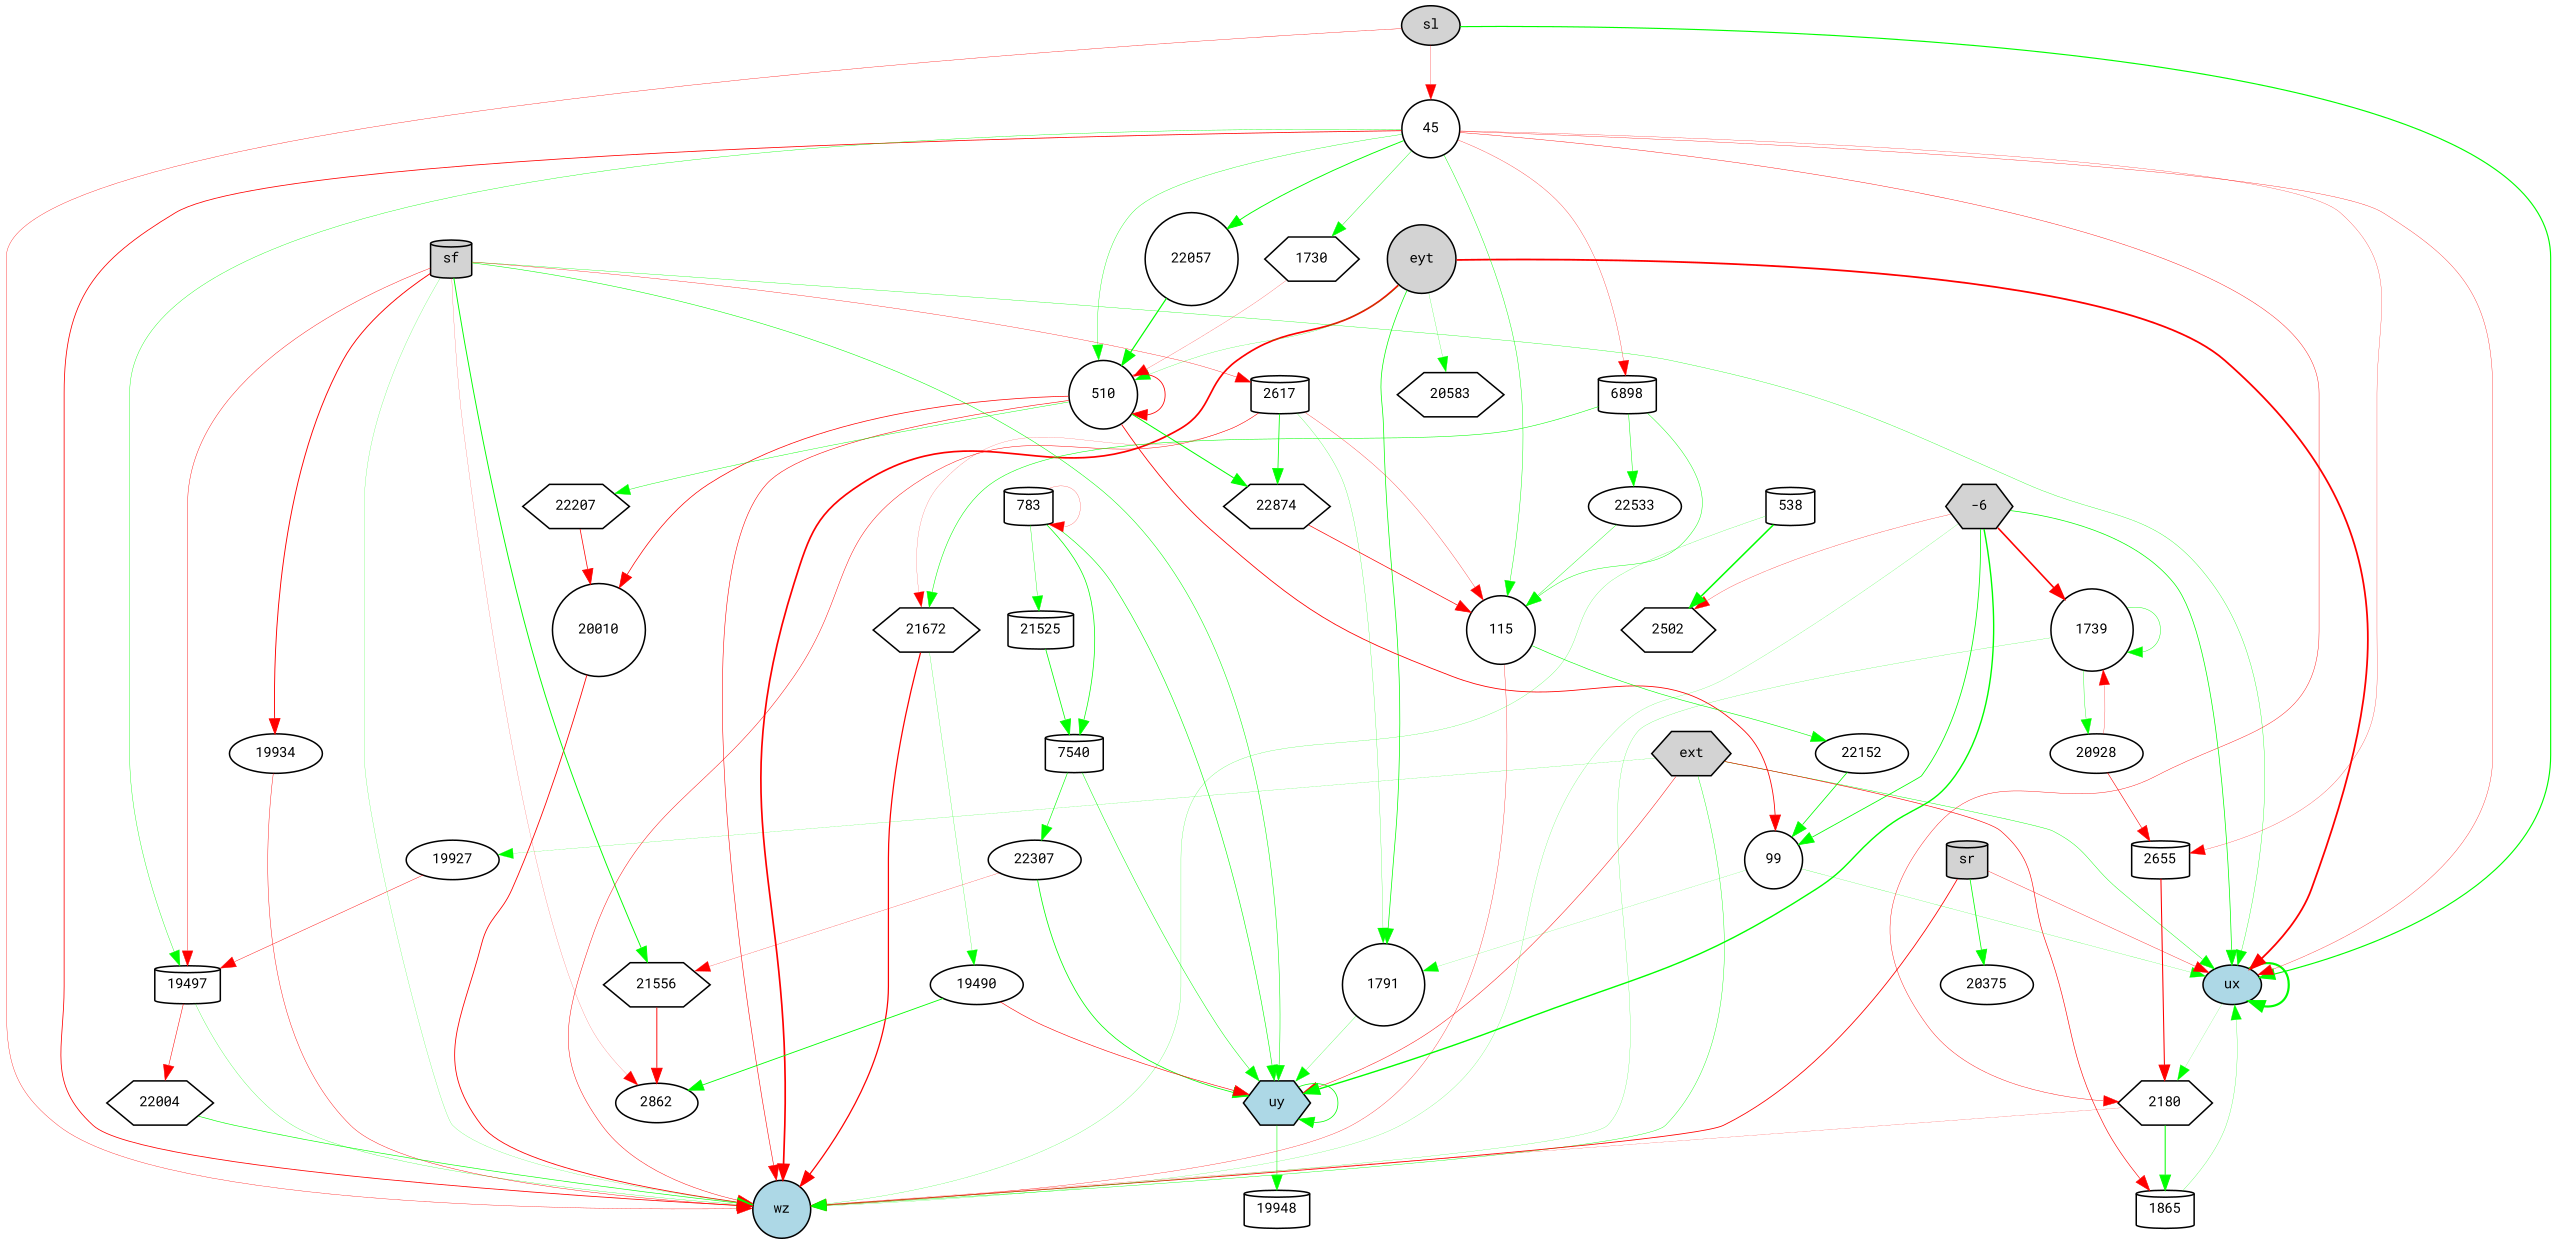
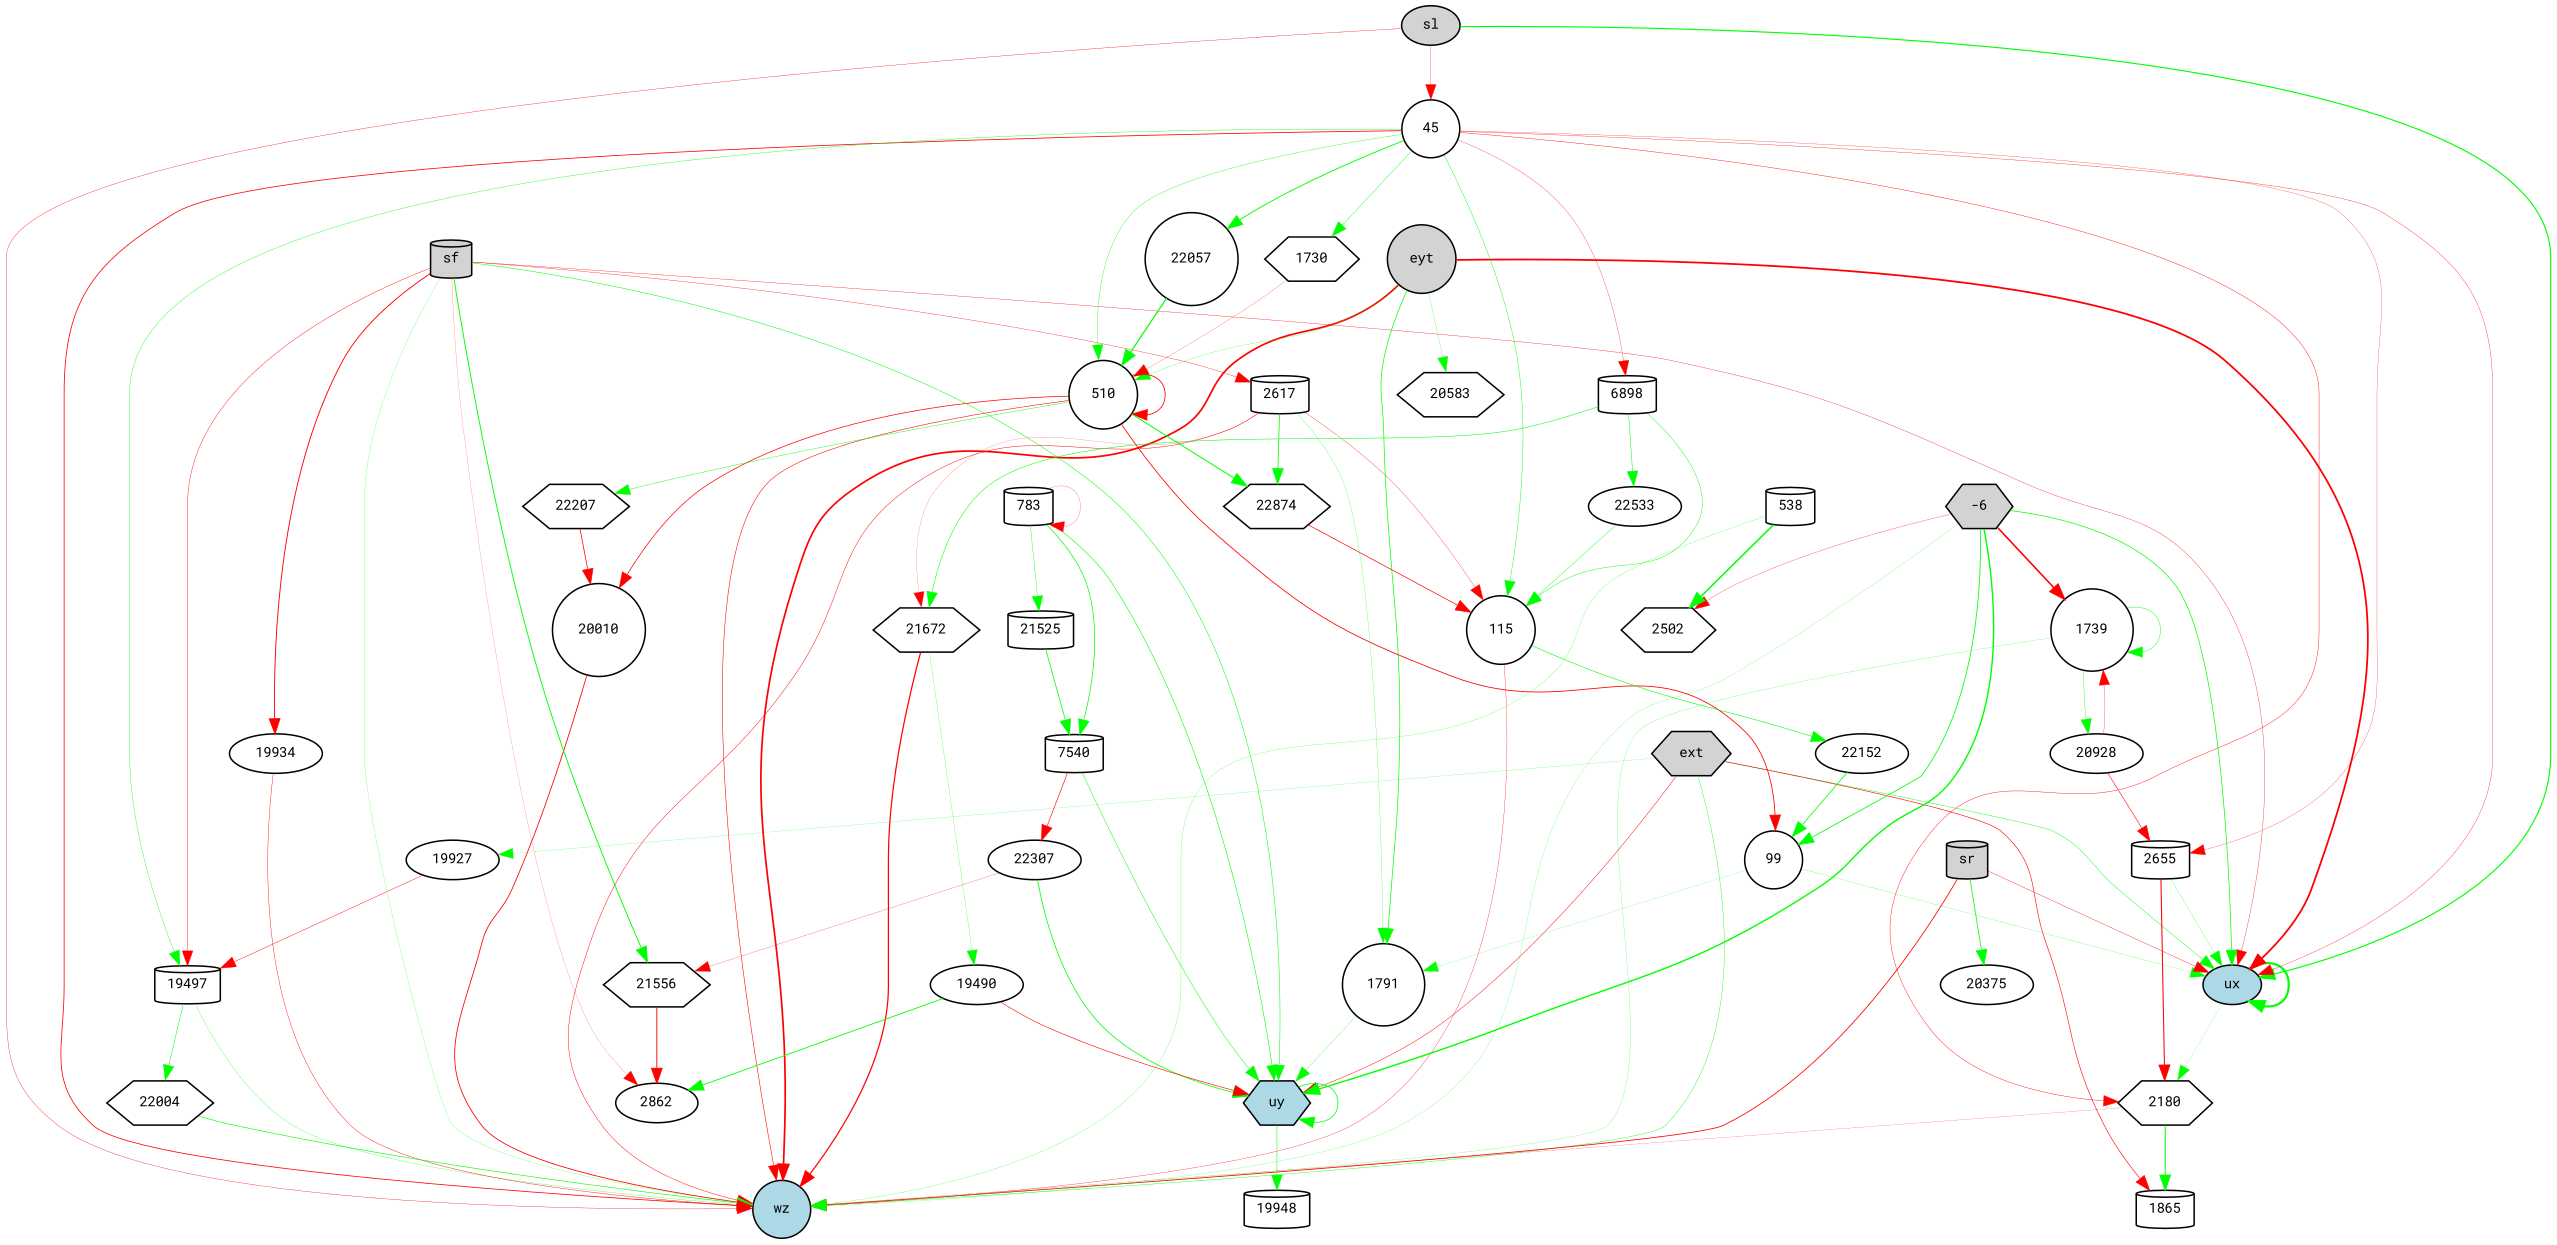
edge "sf" -> "ux": color green -> red
edge "7540" -> "22307": color green -> red
edge "19497" -> "22004": color red -> green
edge "1865" -> "ux": now "2655" -> "ux"
